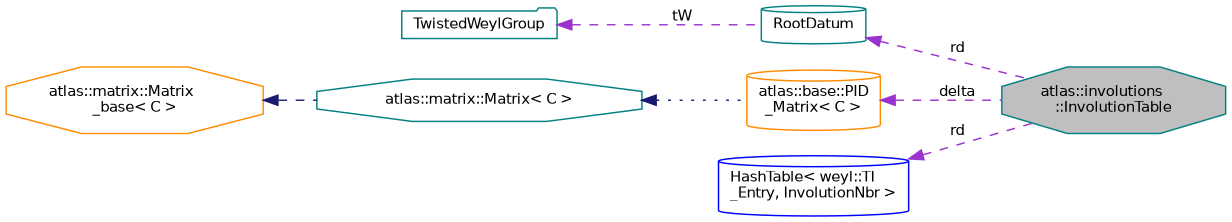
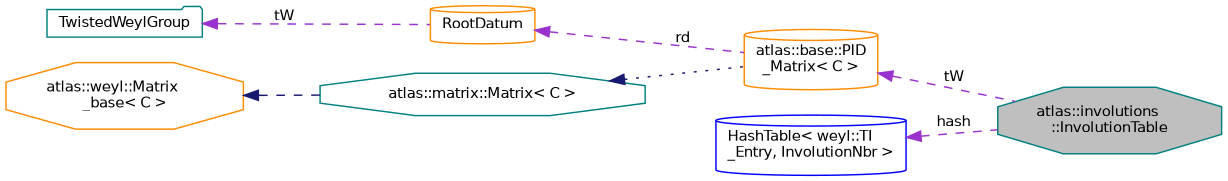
node "RootDatum": color teal -> darkorange
edge "atlas::involutions ::InvolutionTable" -> "RootDatum": now "atlas::base::PID _Matrix< C >" -> "RootDatum"
edge "atlas::involutions ::InvolutionTable" -> "atlas::base::PID _Matrix< C >": label " delta" -> " tW"
node "atlas::matrix::Matrix _base< C >": label "atlas::matrix::Matrix _base< C >" -> "atlas::weyl::Matrix _base< C >"
edge "atlas::involutions ::InvolutionTable" -> "HashTable< weyl::TI _Entry, InvolutionNbr >": label " rd" -> " hash"
